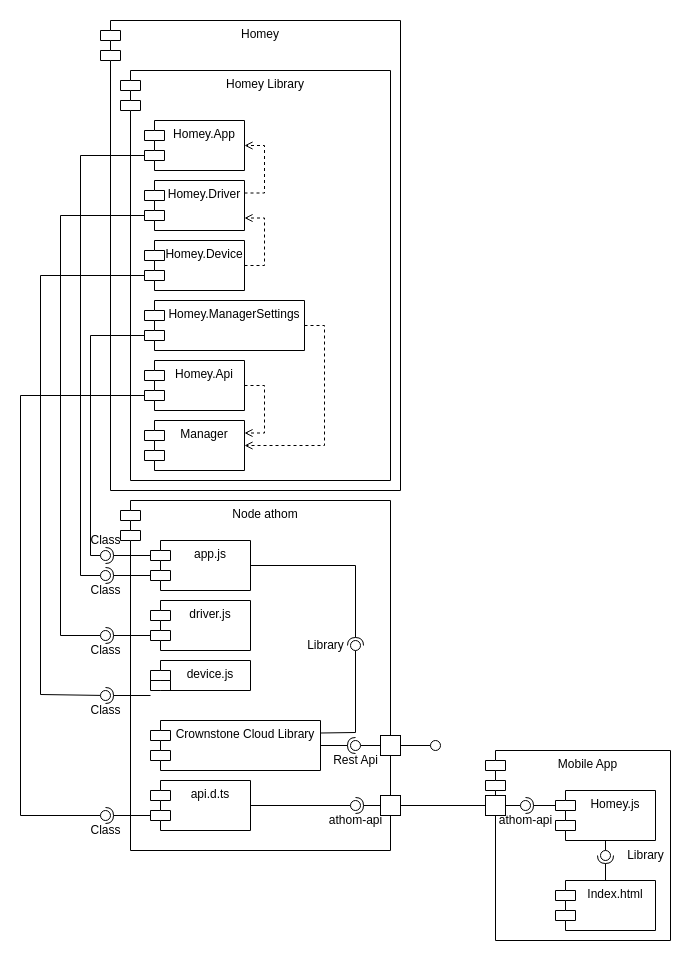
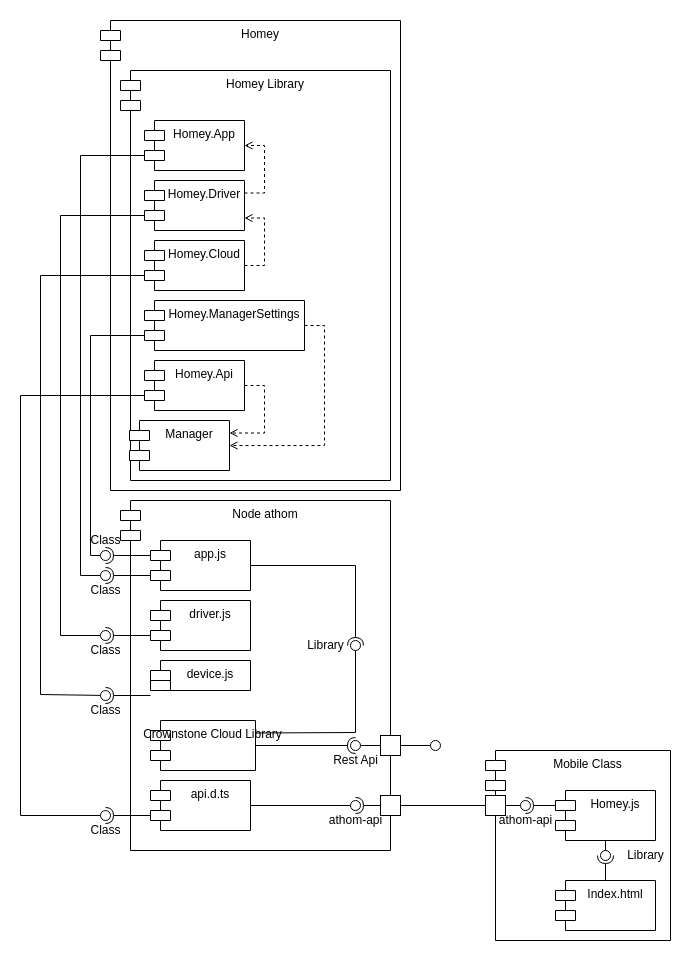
node "Homey.Device": label "Homey.Device" -> "Homey.Cloud"
node "Manager": moved (195, 446) -> (180, 446)
node "Crownstone Cloud Library": size 170x50 -> 105x50
node "Mobile App": label "Mobile App" -> "Mobile Class"
